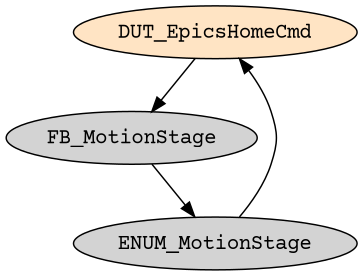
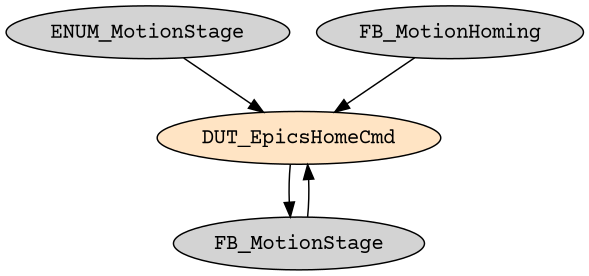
node "FB_MotionHoming": added
edge "FB_MotionStage" -> "ENUM_MotionStage": now "FB_MotionStage" -> "DUT_EpicsHomeCmd"
